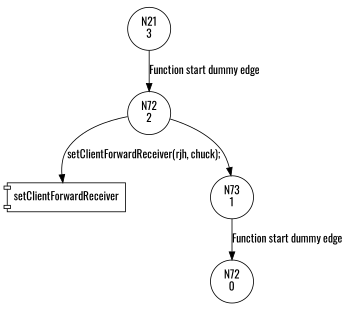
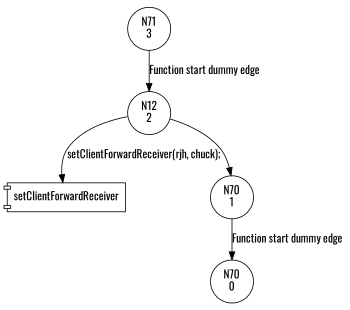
node "N21 3": label "N21 3" -> "N71 3"
node "N72 2": label "N72 2" -> "N12 2"
node "N73 1": label "N73 1" -> "N70 1"
node "N72 0": label "N72 0" -> "N70 0"
